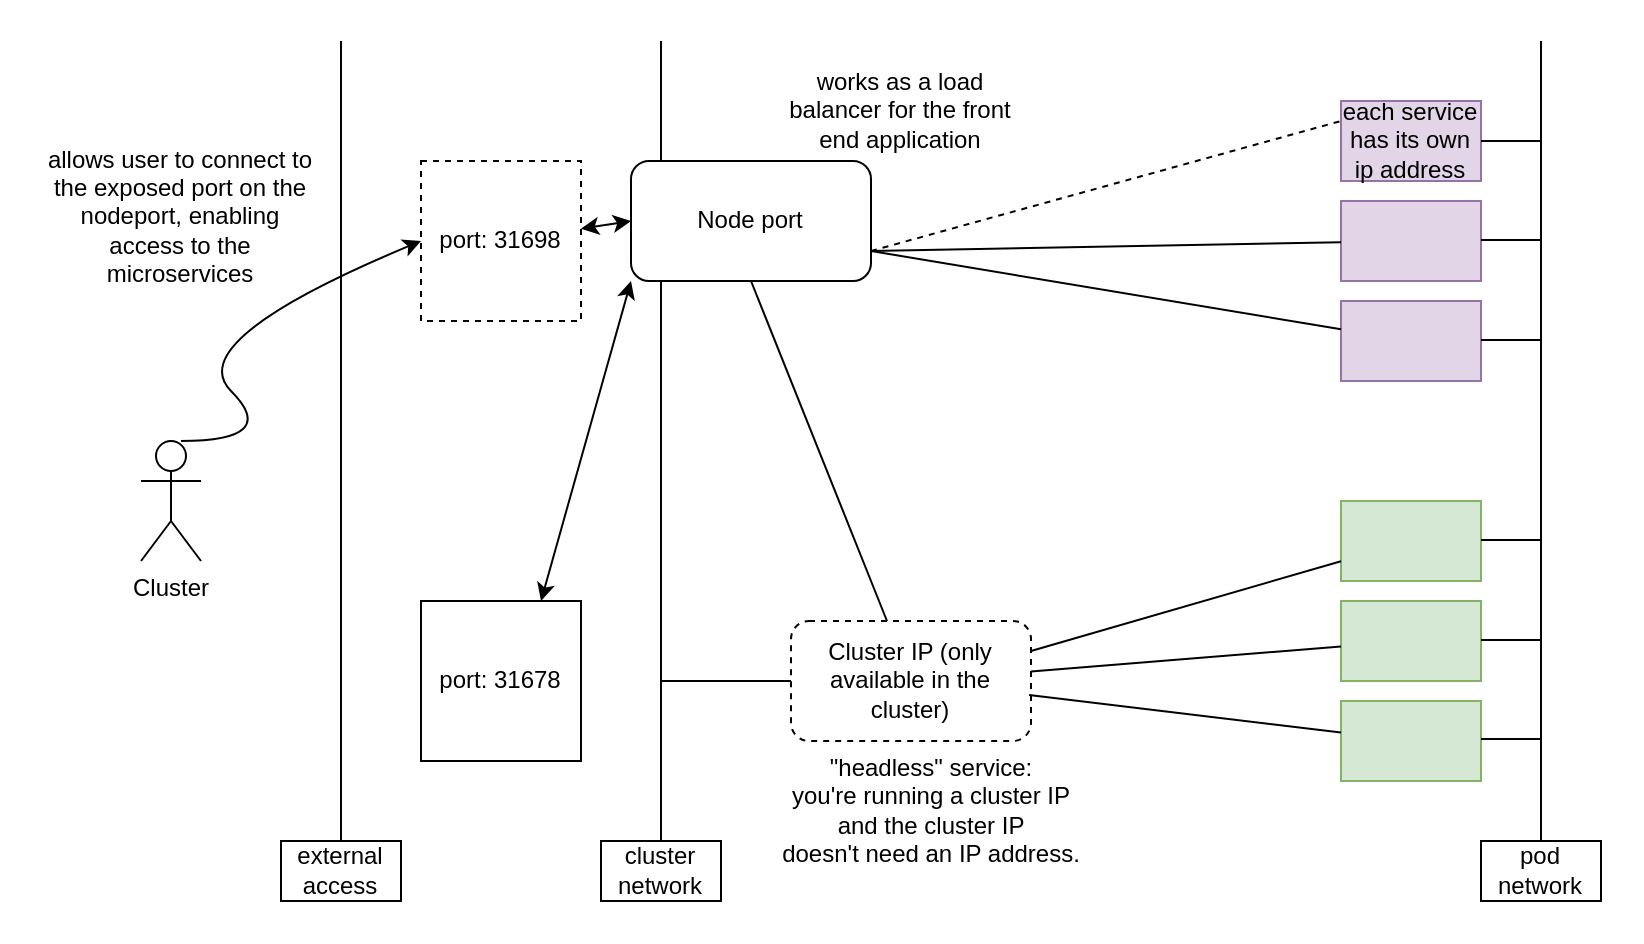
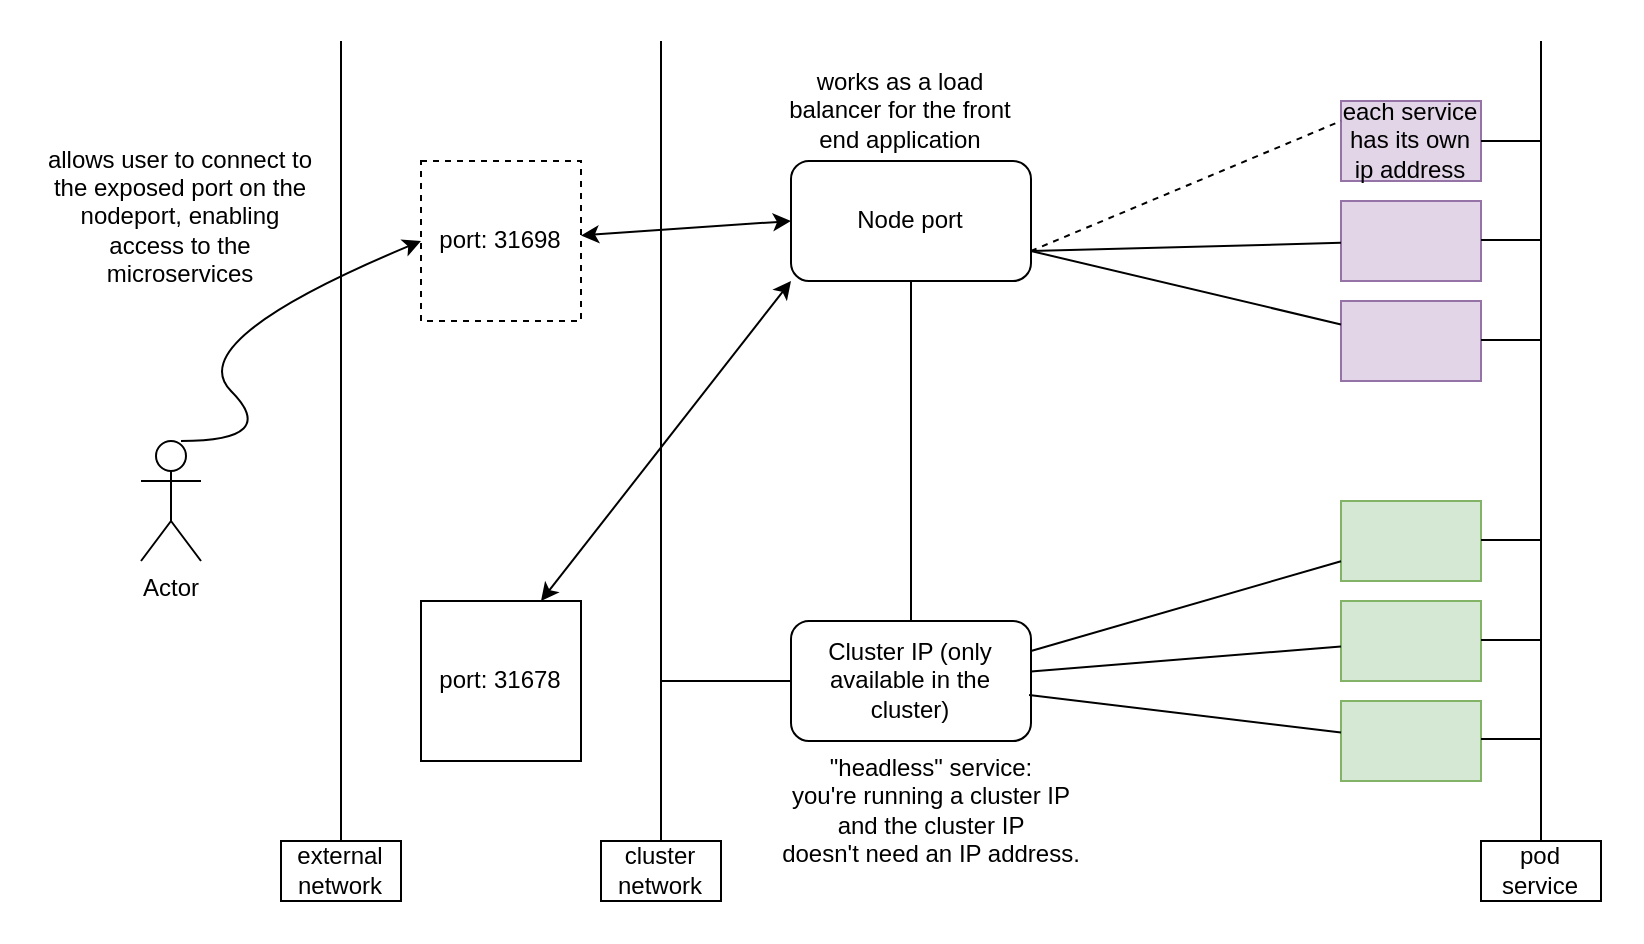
node "Node port": moved (751, 221) -> (911, 221)
node "Cluster": label "Cluster" -> "Actor"
node "Cluster IP (only available in the cluster)": style dashed -> solid
node "external access": label "external access" -> "external network"
node "pod network": label "pod network" -> "pod service"
